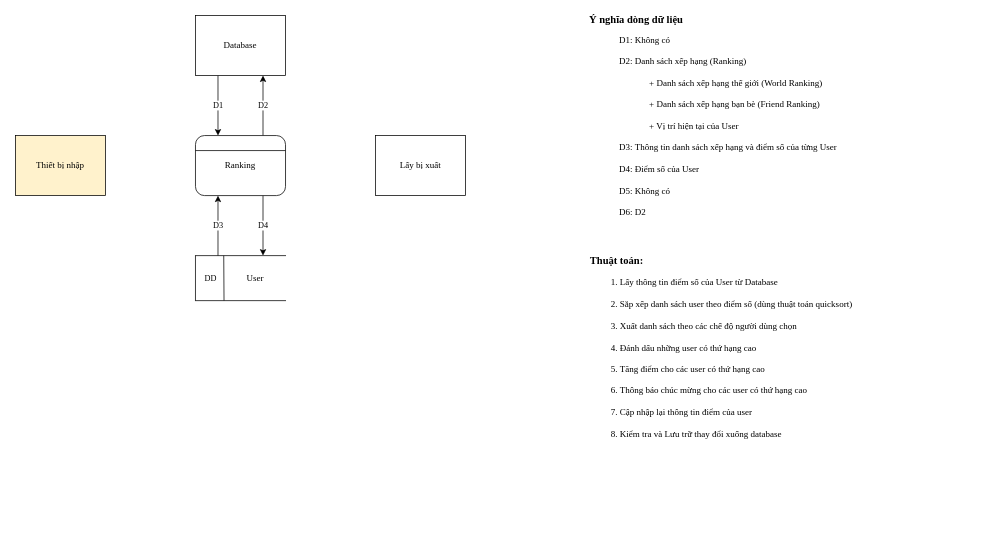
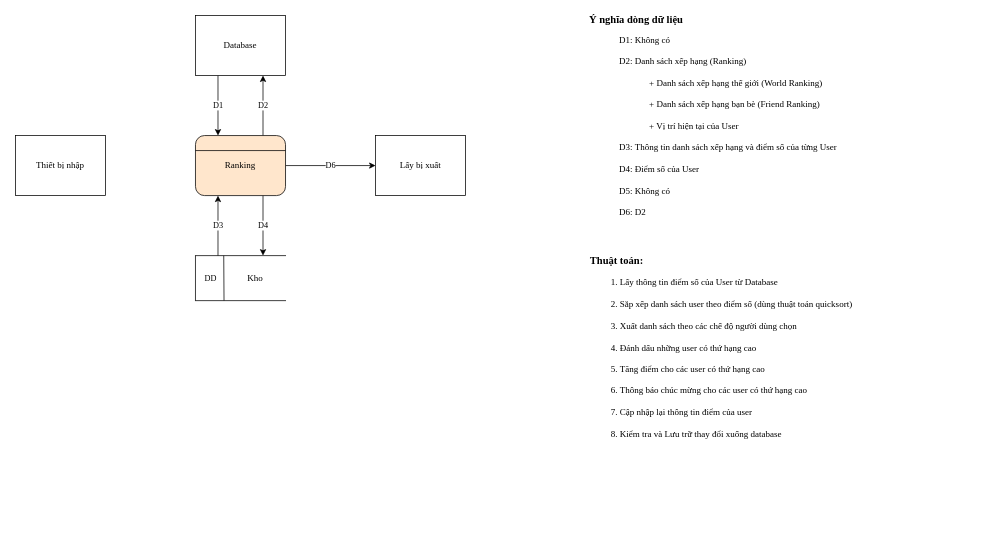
node "Thiết bị nhập": fillcolor #fff2cc -> #ffffff
node "Ranking": fillcolor #ffffff -> #ffe6cc
edge "Ranking" -> "Lấy bị xuất": added, label "D6"
node "User": label "User" -> "Kho"
